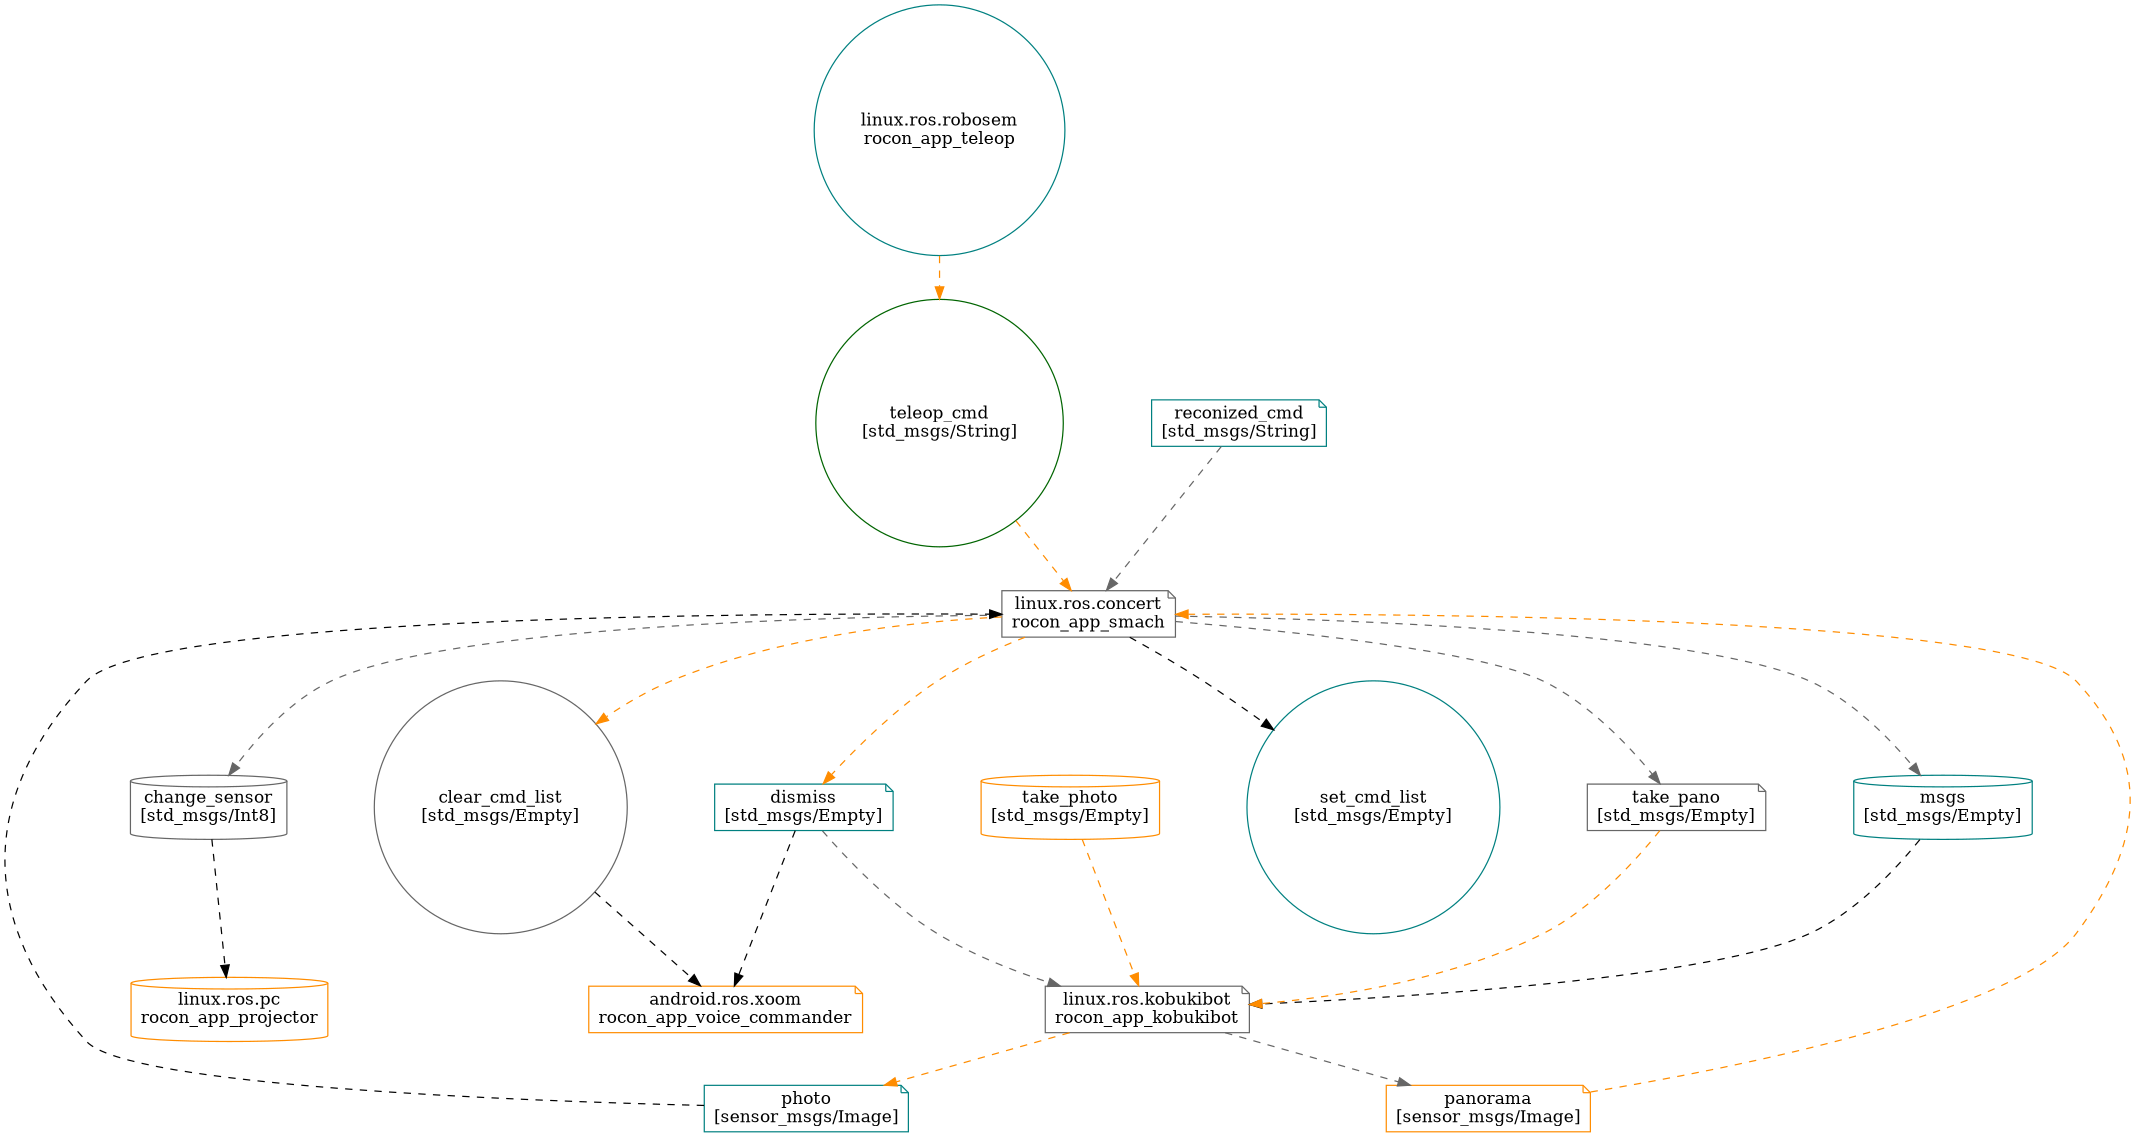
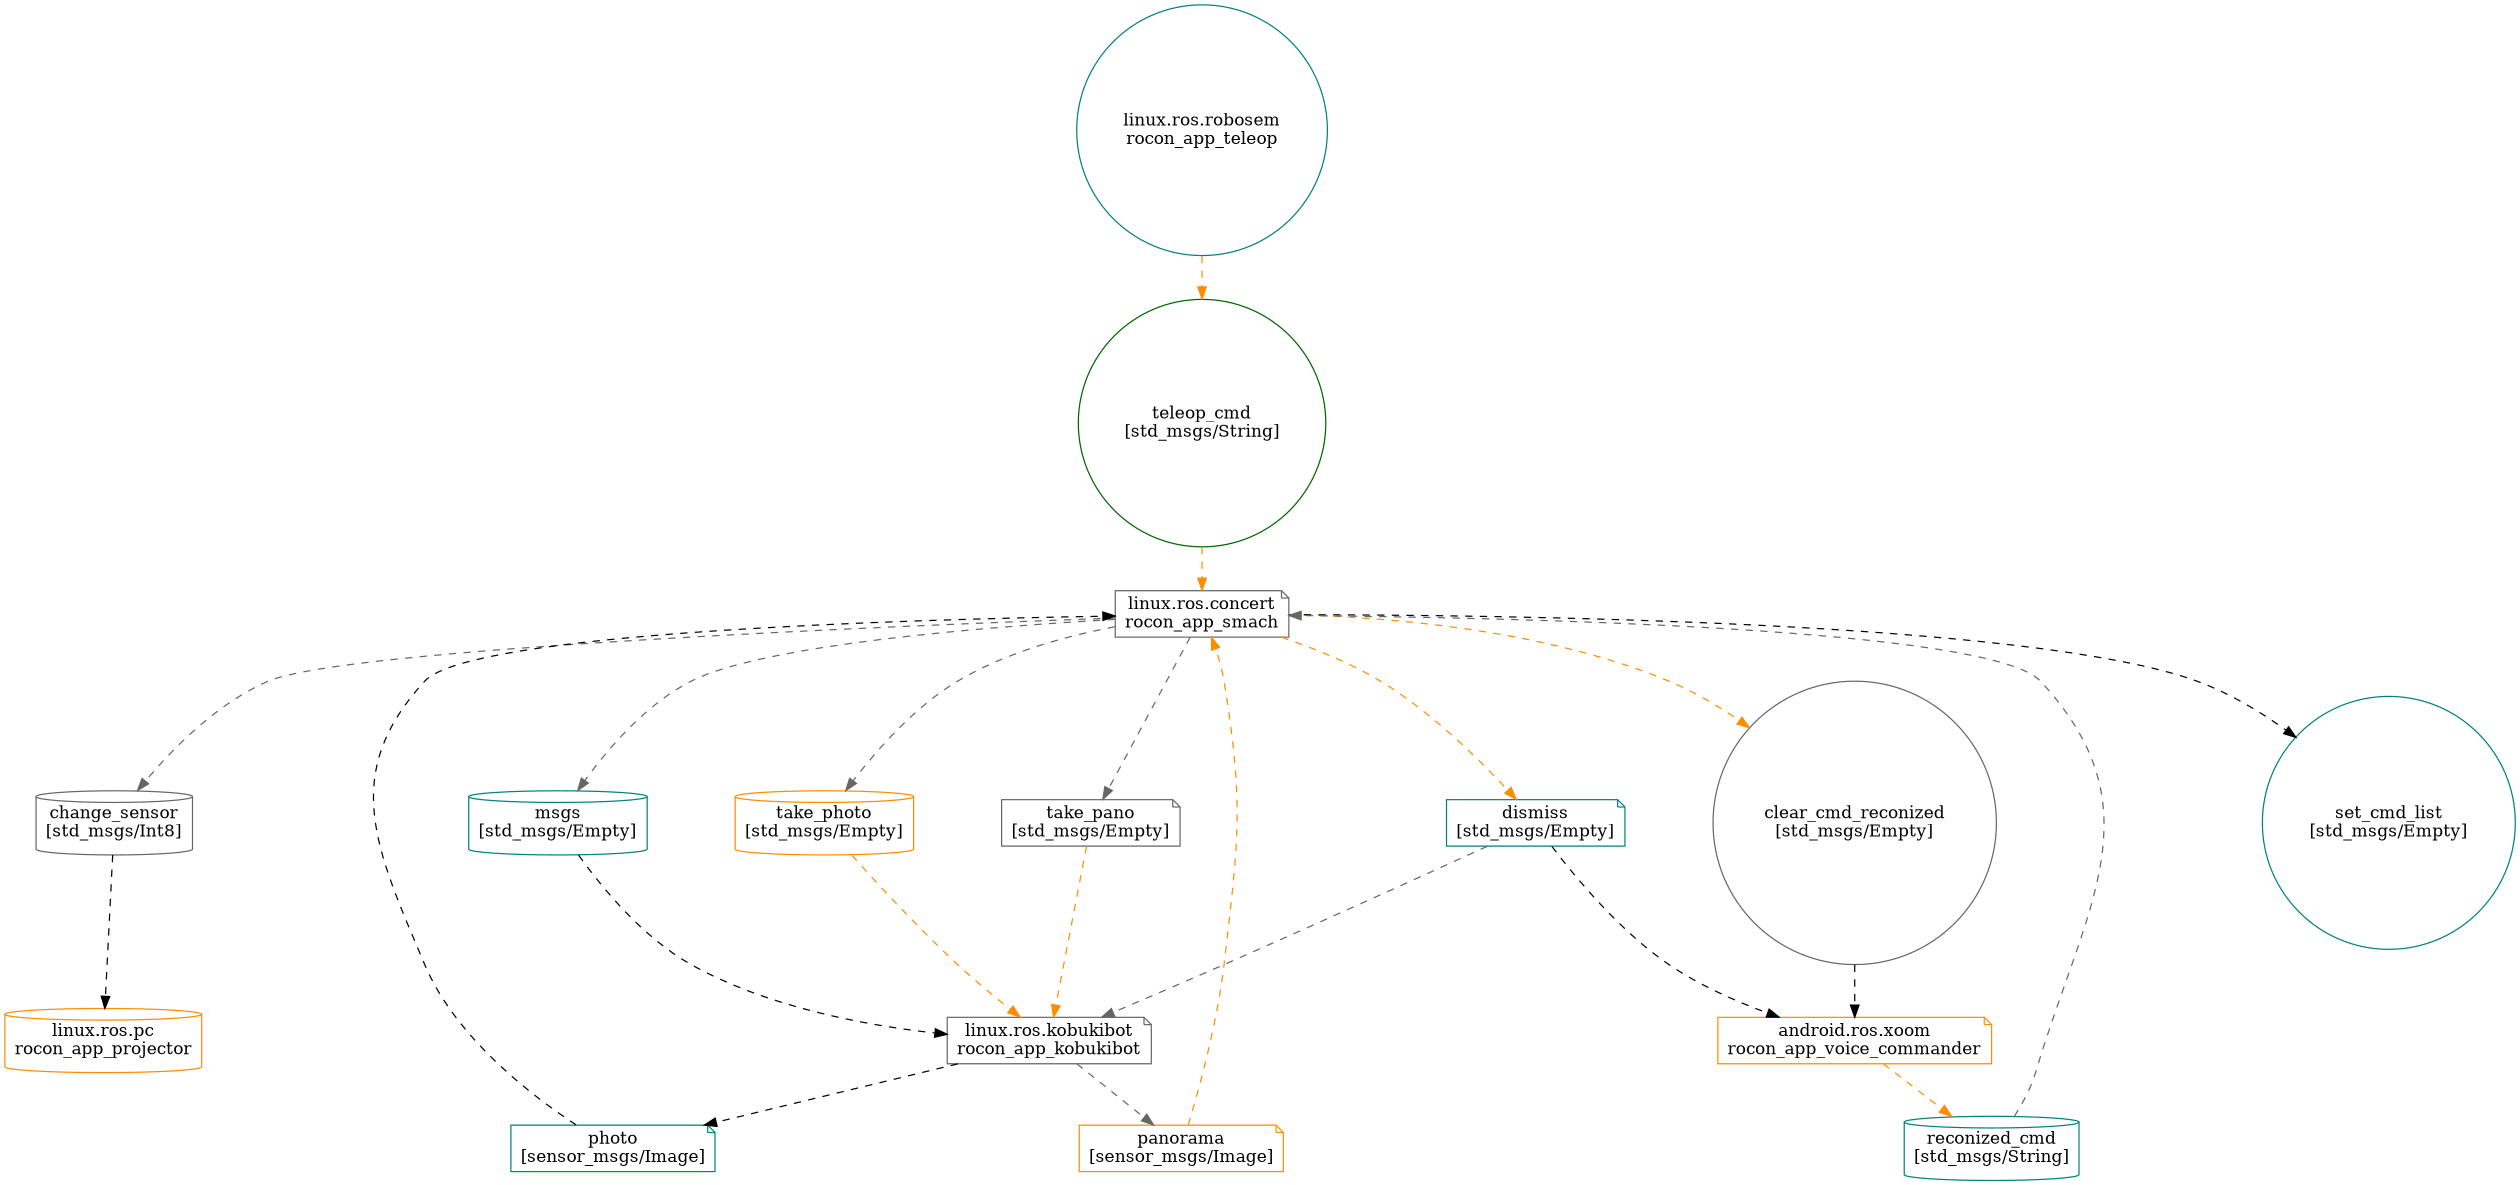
node "reconized_cmd [std_msgs/String]": shape note -> cylinder
edge "linux.ros.concert rocon_app_smach" -> "take_photo [std_msgs/Empty]": added
node "clear_cmd_list [std_msgs/Empty]": label "clear_cmd_list [std_msgs/Empty]" -> "clear_cmd_reconized [std_msgs/Empty]"
edge "linux.ros.kobukibot rocon_app_kobukibot" -> "photo [sensor_msgs/Image]": color darkorange -> black
edge "android.ros.xoom rocon_app_voice_commander" -> "reconized_cmd [std_msgs/String]": added
